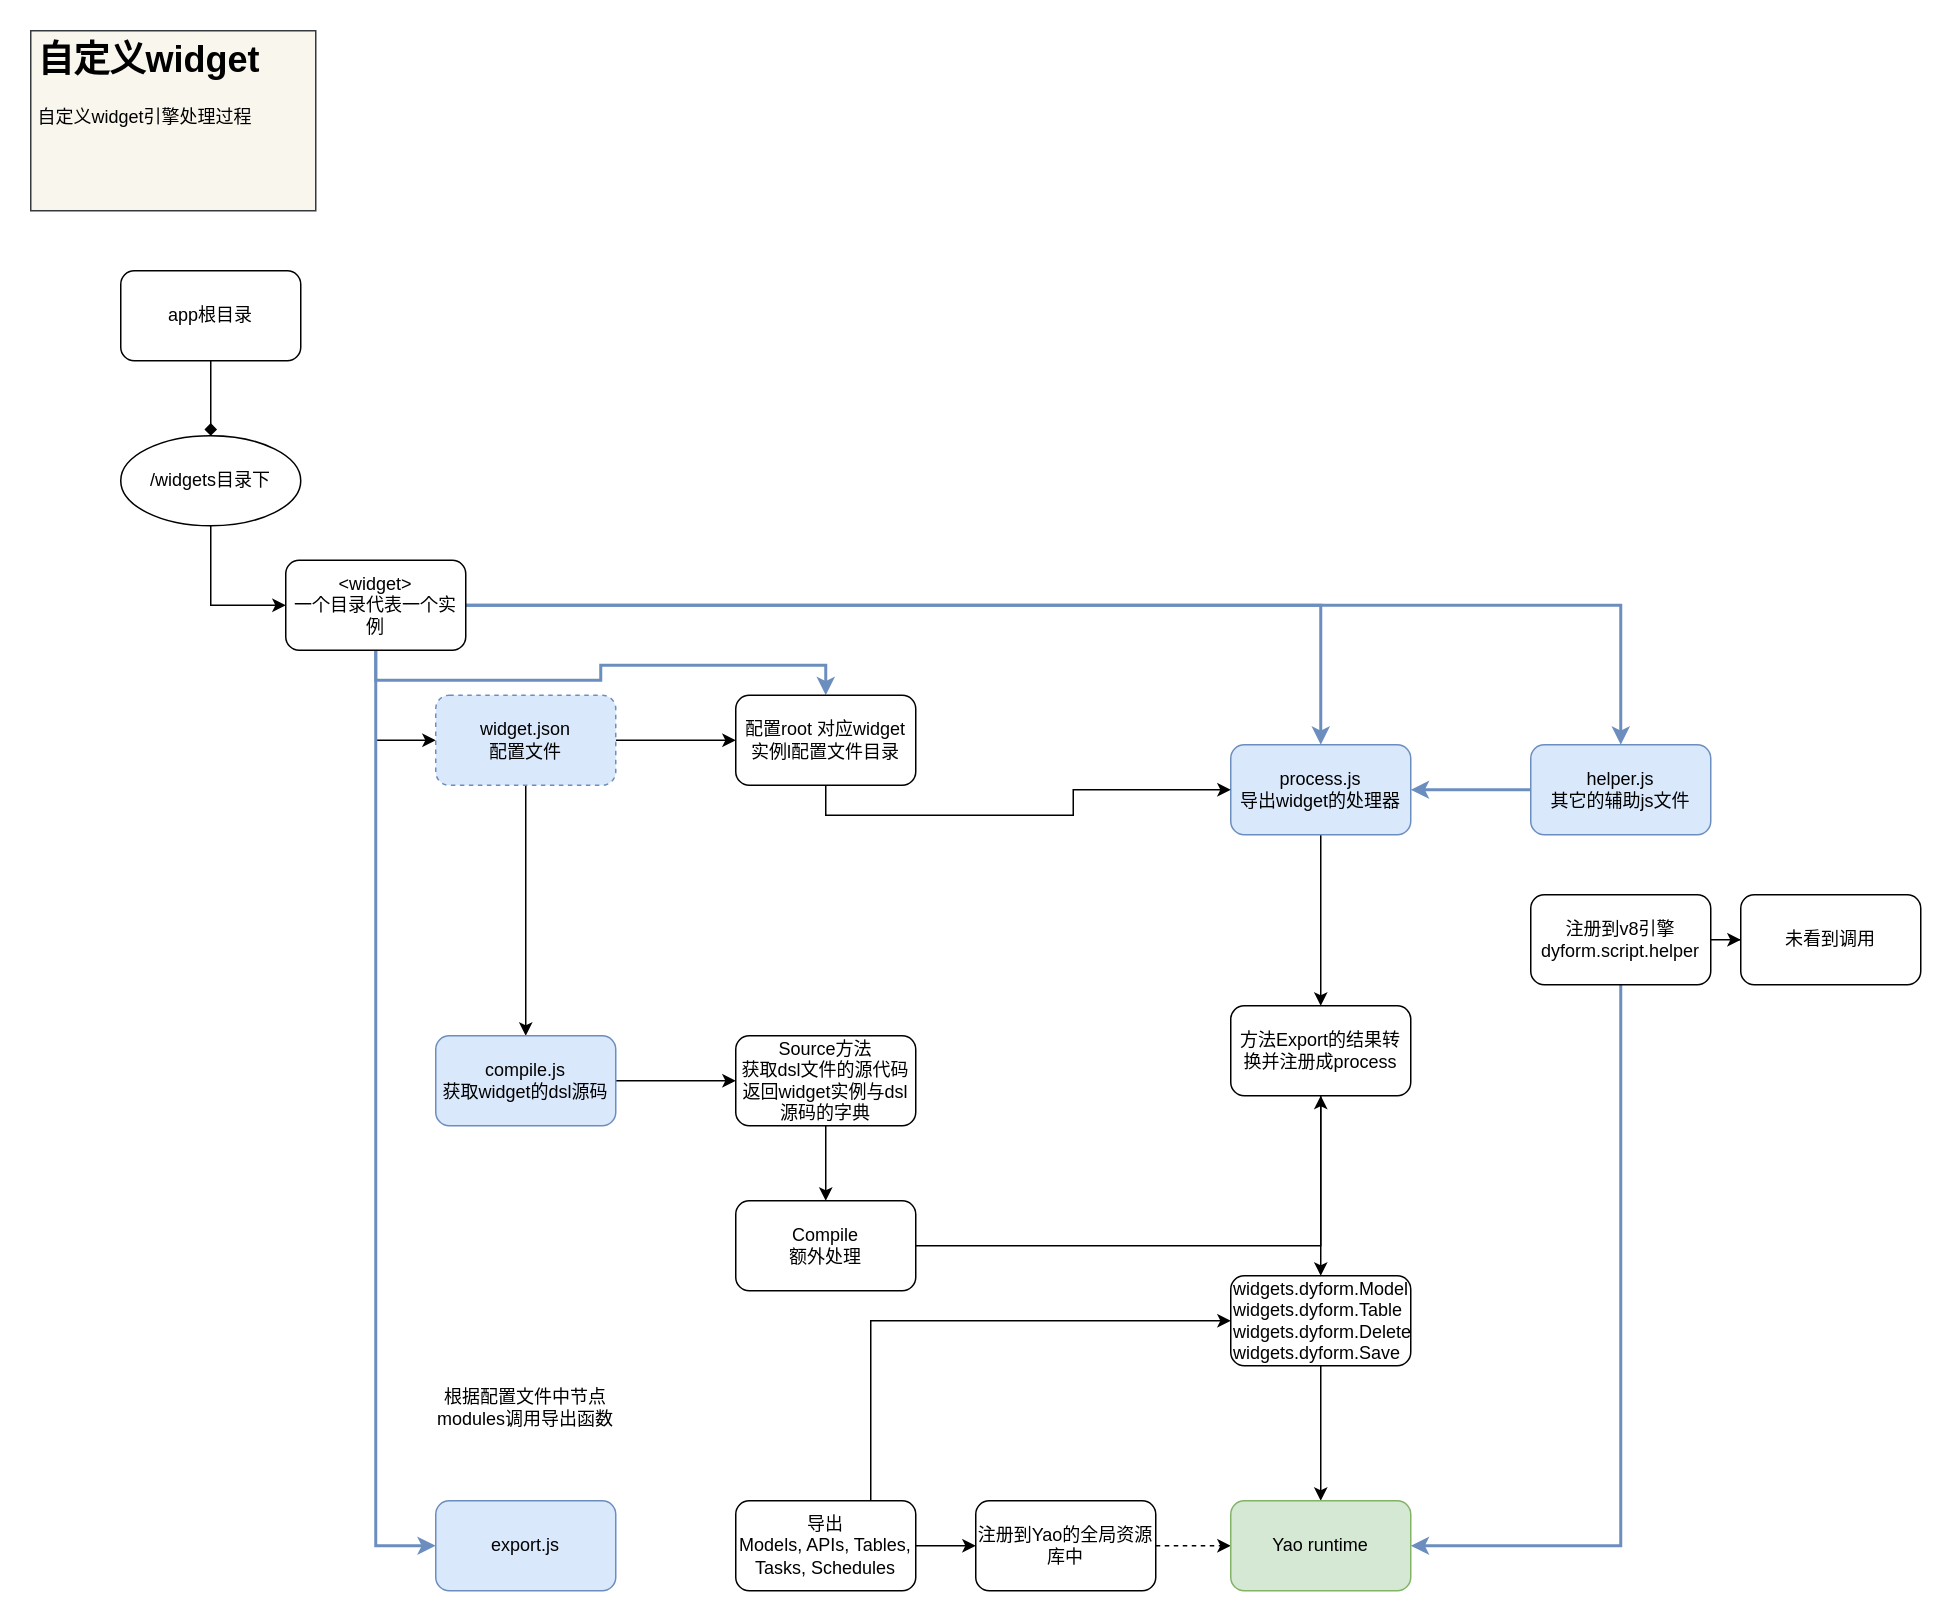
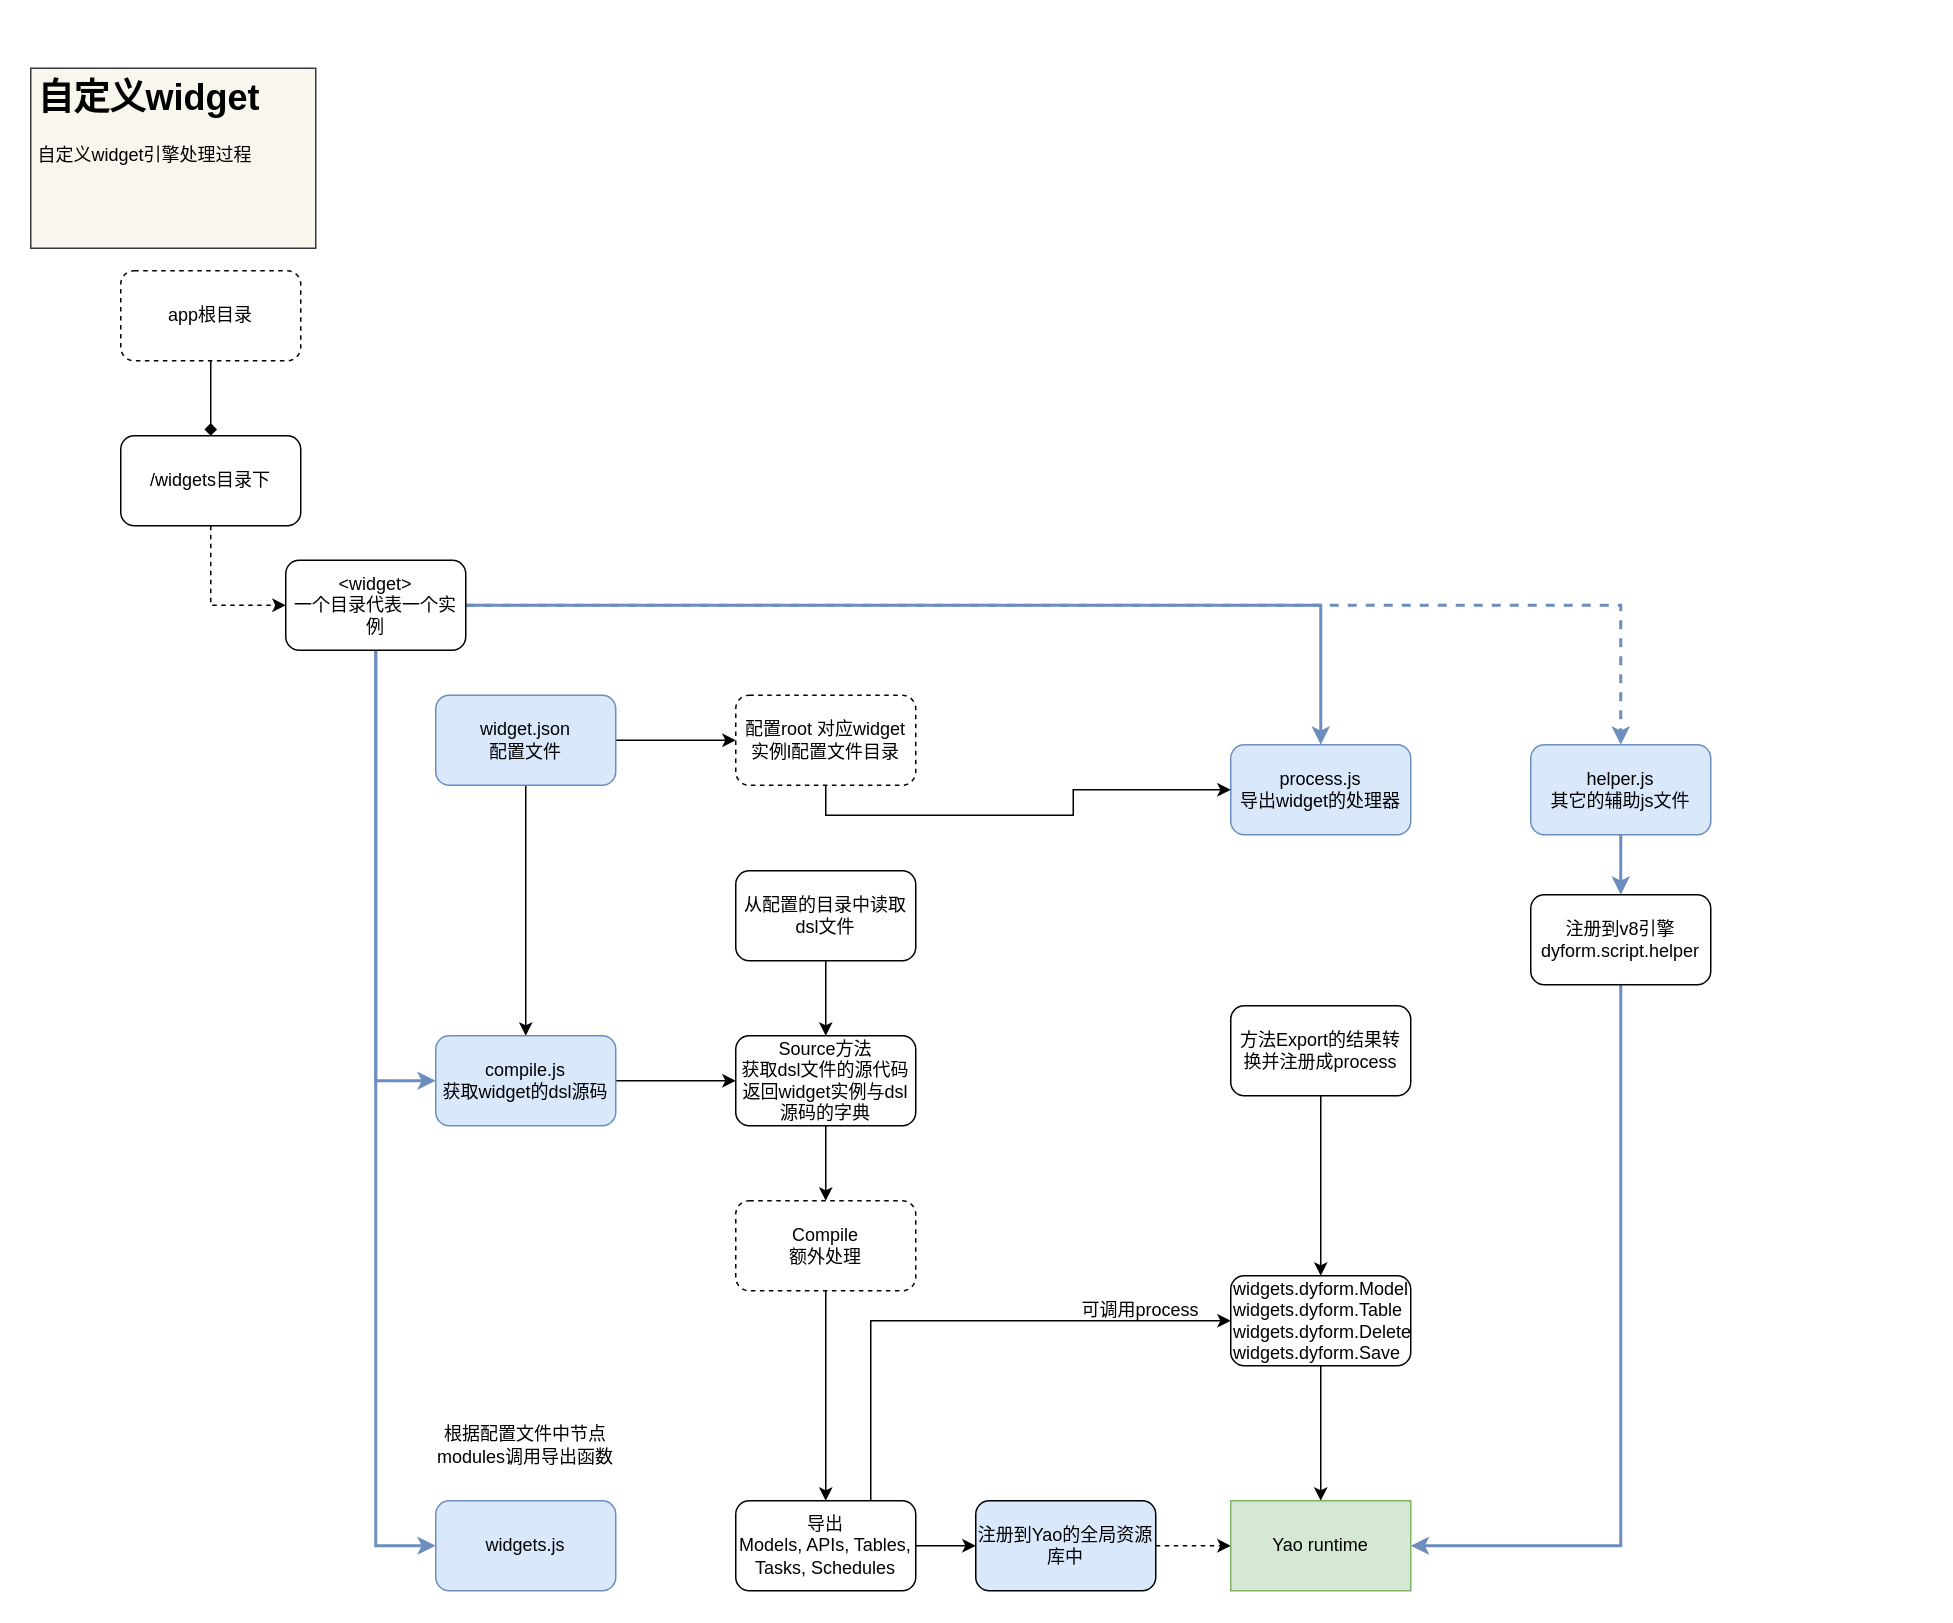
node "自定义widget自定义widget引擎处理过程": moved (173, 121) -> (173, 158)
node "app根目录": style solid -> dashed
node "/widgets目录下": shape ellipse -> rounded rectangle
edge "/widgets目录下" -> "<widget> 一个目录代表一个实例": style solid -> dashed
edge "<widget> 一个目录代表一个实例" -> "helper.js 其它的辅助js文件": style solid -> dashed
edge "<widget> 一个目录代表一个实例" -> "配置root 对应widget实例l配置文件目录": now "<widget> 一个目录代表一个实例" -> "compile.js 获取widget的dsl源码"
edge "<widget> 一个目录代表一个实例" -> "widget.json 配置文件": removed
node "widget.json 配置文件": style dashed -> solid
node "配置root 对应widget实例l配置文件目录": style solid -> dashed
edge "helper.js 其它的辅助js文件" -> "process.js 导出widget的处理器": now "helper.js 其它的辅助js文件" -> "注册到v8引擎 dyform.script.helper"
edge "process.js 导出widget的处理器" -> "方法Export的结果转换并注册成process": removed
node "从配置的目录中读取dsl文件": added
edge "注册到v8引擎 dyform.script.helper" -> "未看到调用": removed
node "未看到调用": removed
edge "从配置的目录中读取dsl文件" -> "Source方法 获取dsl文件的源代码 返回widget实例与dsl源码的字典": added
node "Compile 额外处理": style solid -> dashed
edge "Compile 额外处理" -> "方法Export的结果转换并注册成process": now "Compile 额外处理" -> "导出 Models, APIs, Tables, Tasks, Schedules"
node "可调用process": added
node "根据配置文件中节点modules调用导出函数": moved (526, 1407) -> (526, 1445)
node "export.js": label "export.js" -> "widgets.js"
node "注册到Yao的全局资源库中": fillcolor #ffffff -> #dae8fc
node "Yao runtime": shape rounded rectangle -> rectangle
